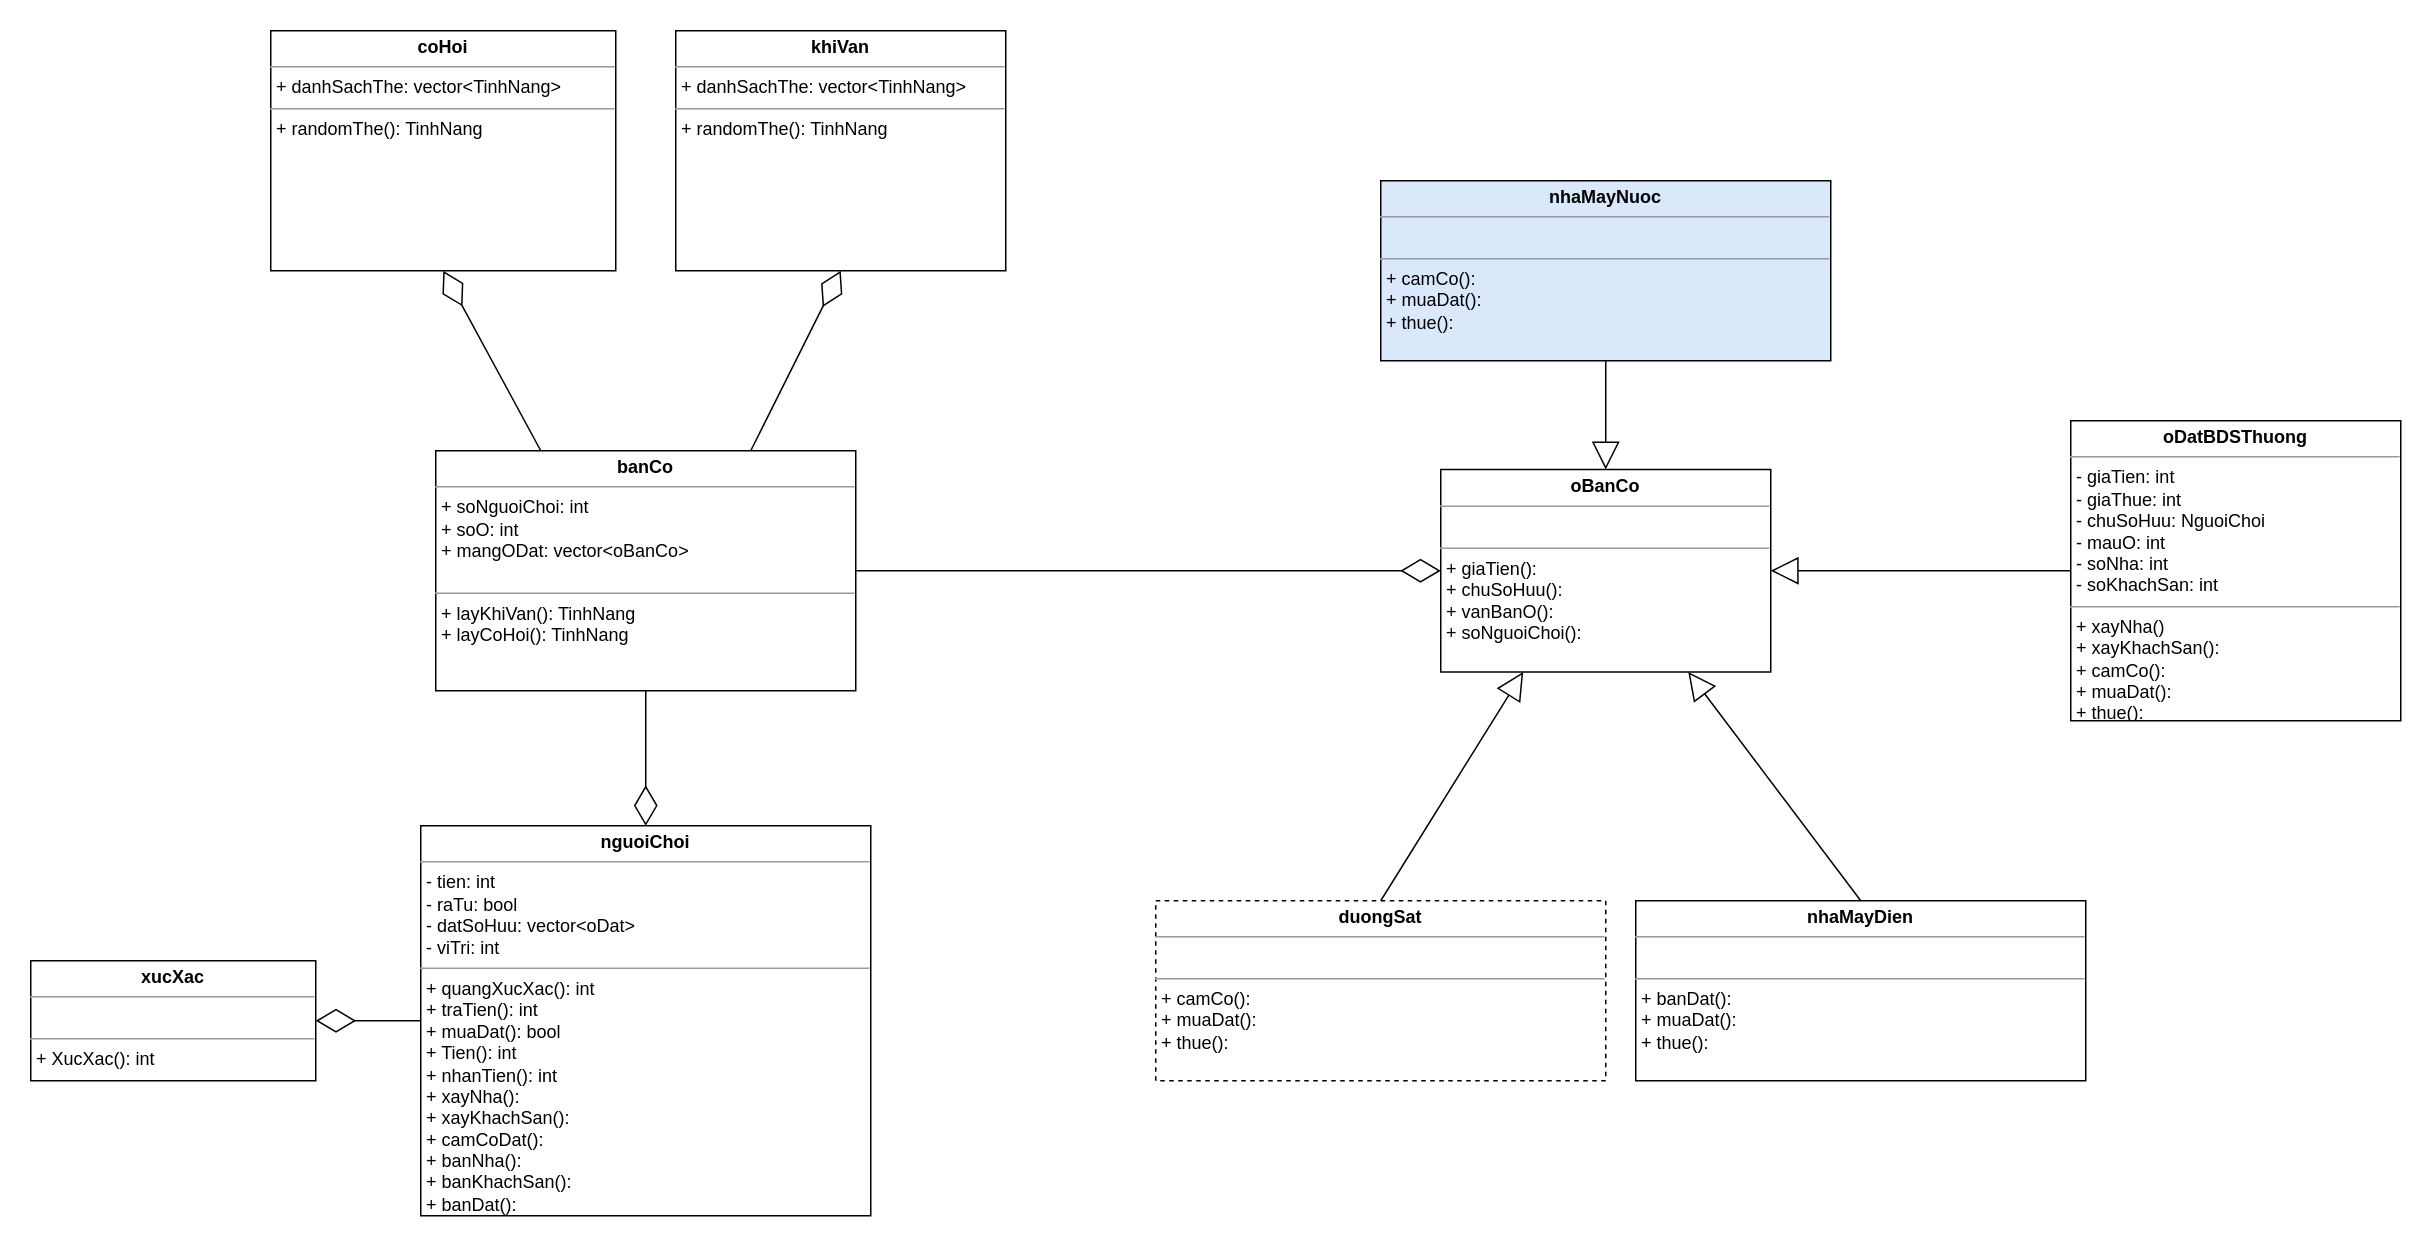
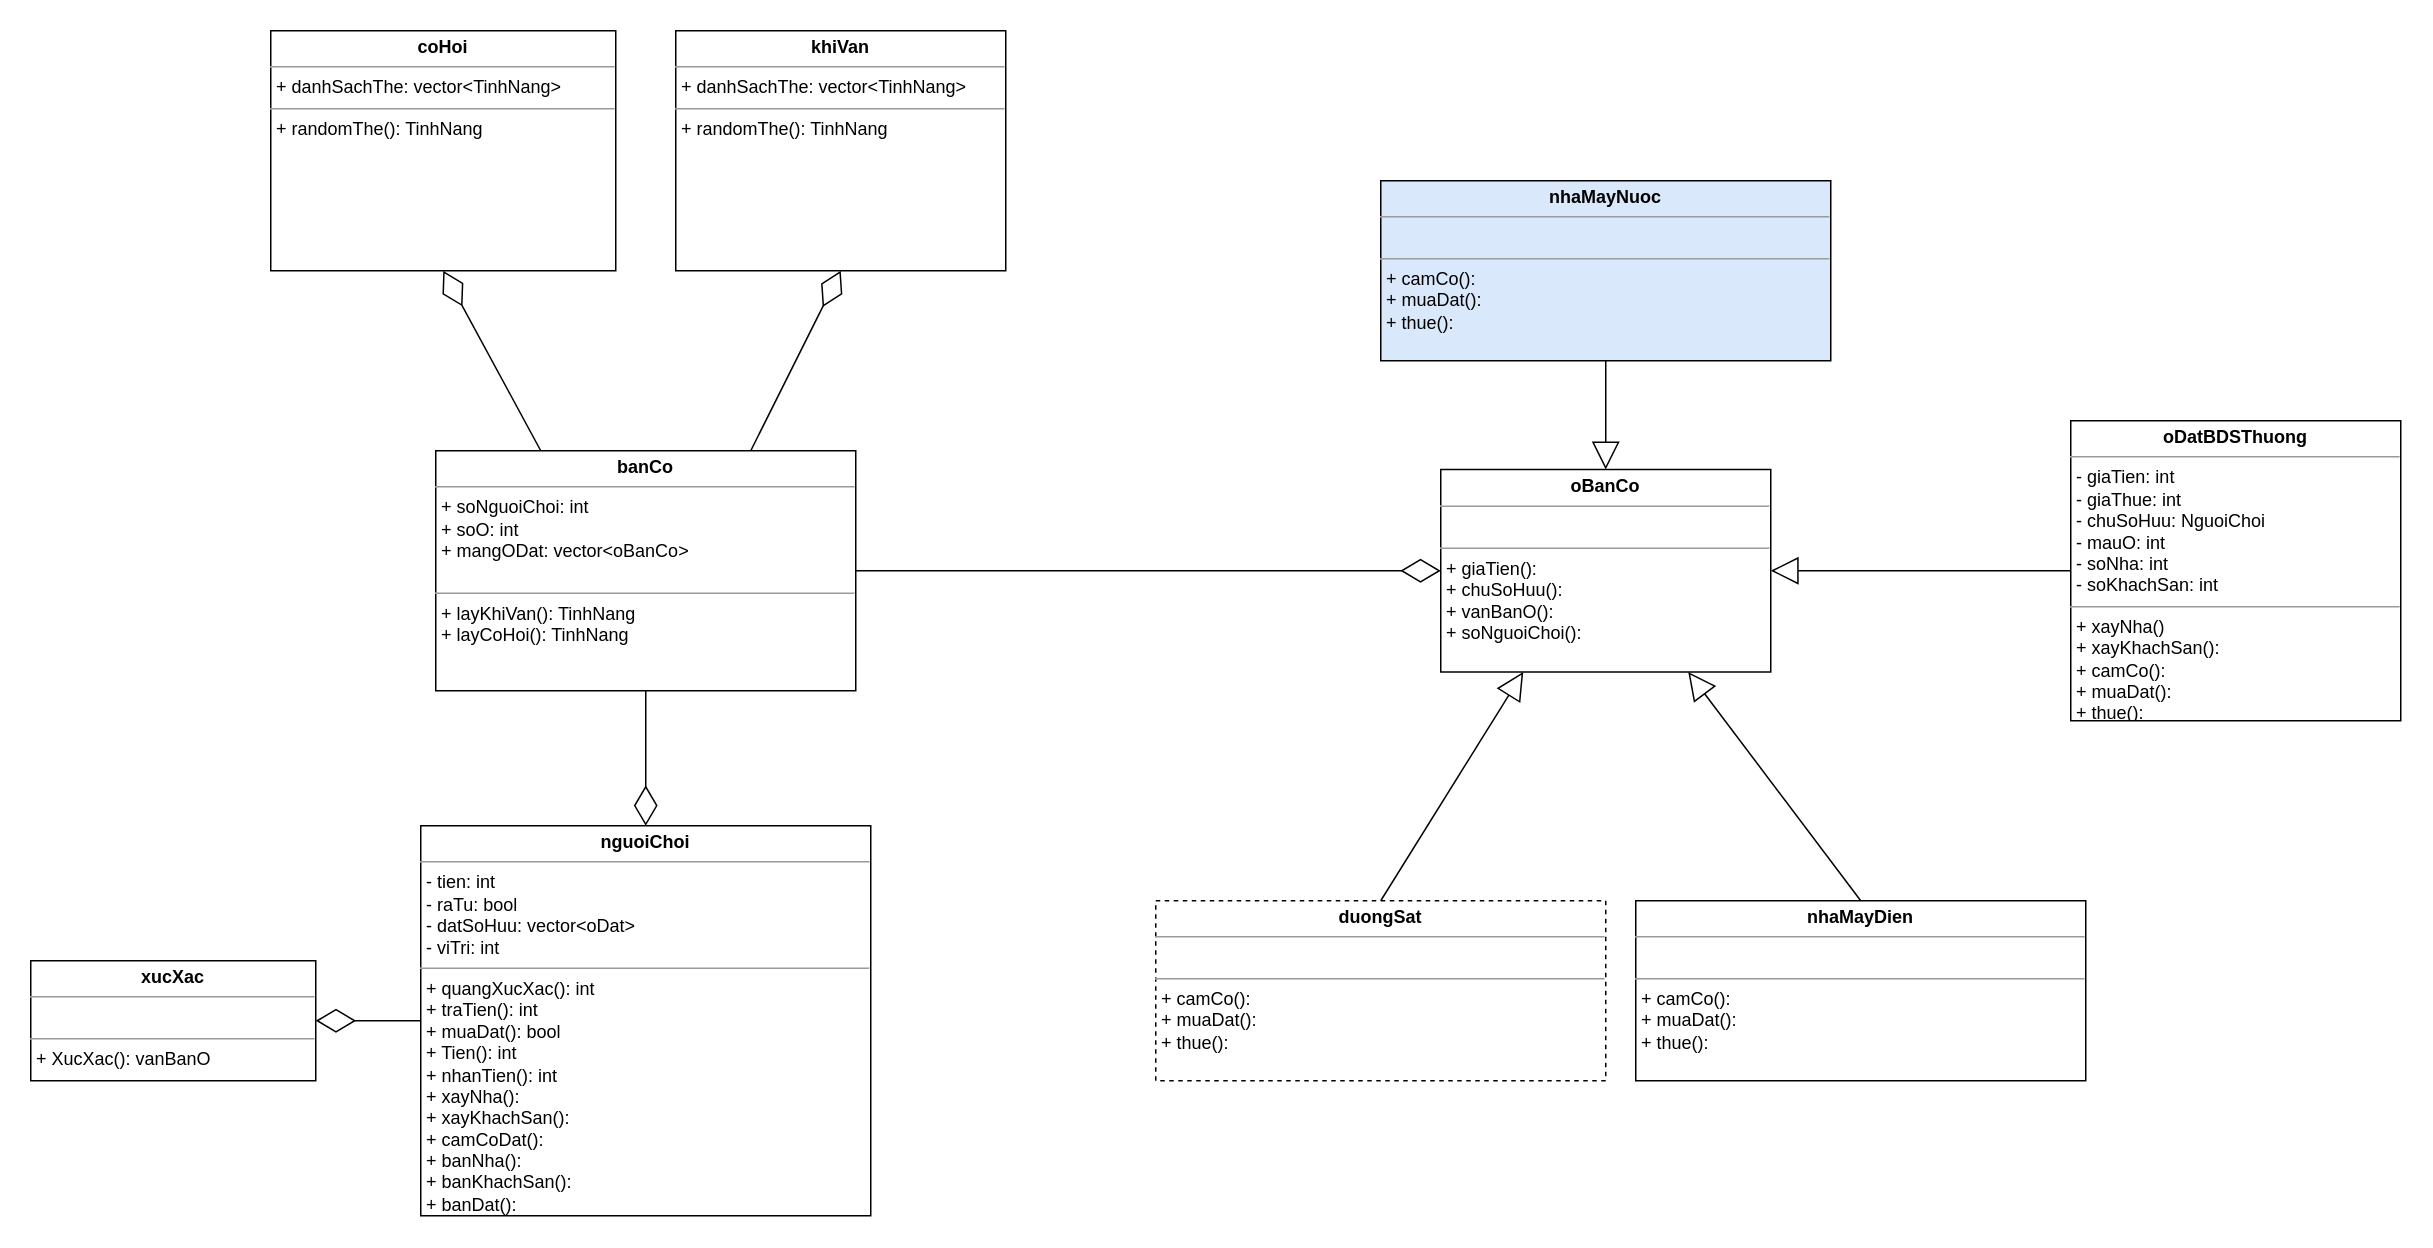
node "nhaMayDien + banDat(): + muaDat(): + thue():": label "nhaMayDien + banDat(): + muaDat(): + thue():" -> "nhaMayDien + camCo(): + muaDat(): + thue():"
node "xucXac + XucXac(): int": label "xucXac + XucXac(): int" -> "xucXac + XucXac(): vanBanO"
